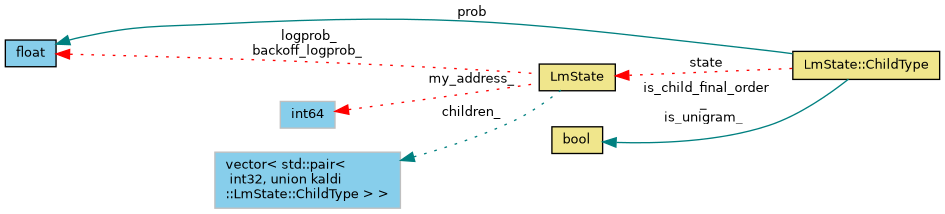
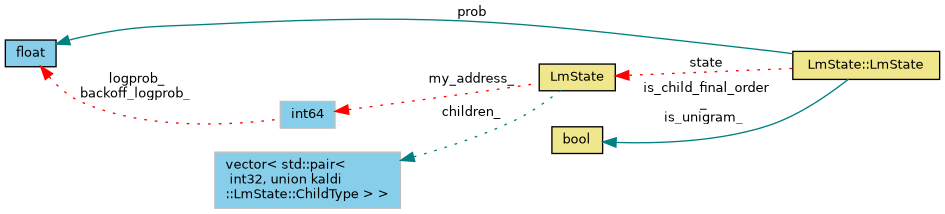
edge "LmState" -> "float": now "int64" -> "float"
node "LmState::ChildType": label "LmState::ChildType" -> "LmState::LmState"
